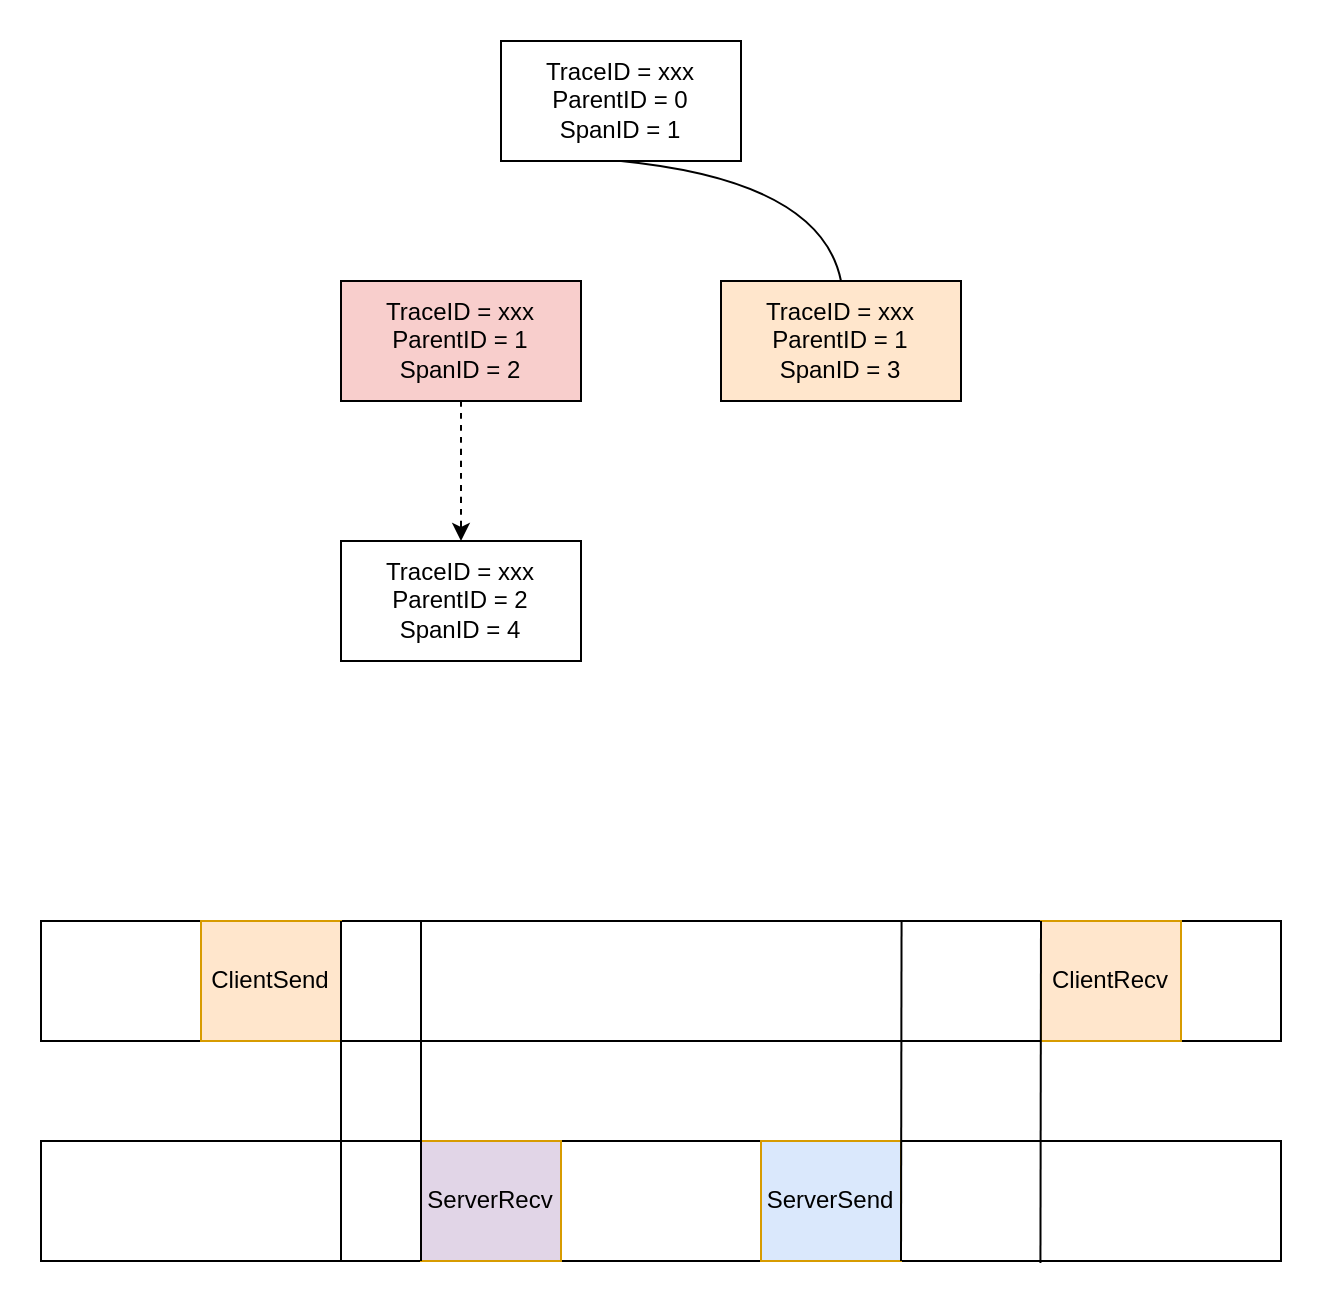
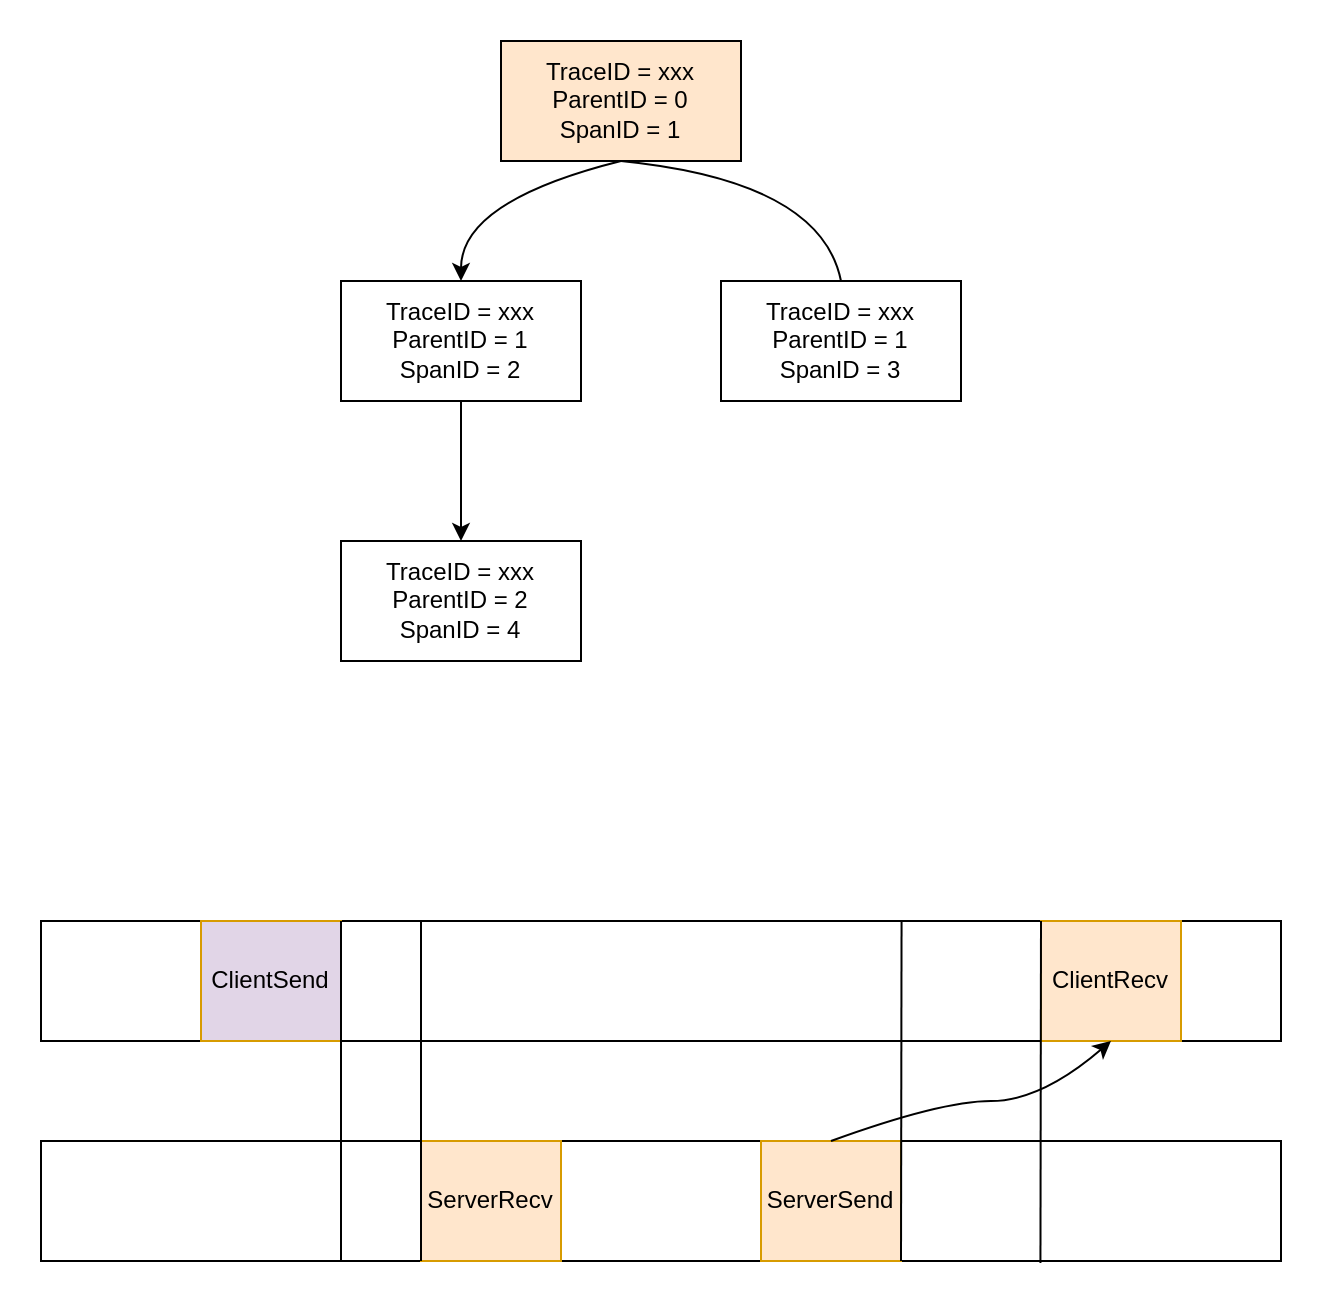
node "TraceID = xxx ParentID = 0 SpanID = 1": fillcolor #ffffff -> #ffe6cc
edge "TraceID = xxx ParentID = 0 SpanID = 1" -> "TraceID = xxx ParentID = 1 SpanID = 2": added
node "TraceID = xxx ParentID = 1 SpanID = 2": fillcolor #f8cecc -> #ffffff
node "TraceID = xxx ParentID = 1 SpanID = 3": fillcolor #ffe6cc -> #ffffff
edge "TraceID = xxx ParentID = 1 SpanID = 2" -> "TraceID = xxx ParentID = 2 SpanID = 4": style dashed -> solid
node "ClientSend": fillcolor #ffe6cc -> #e1d5e7
edge "ServerSend" -> "ClientRecv": added
node "ServerRecv": fillcolor #e1d5e7 -> #ffe6cc
node "ServerSend": fillcolor #dae8fc -> #ffe6cc
